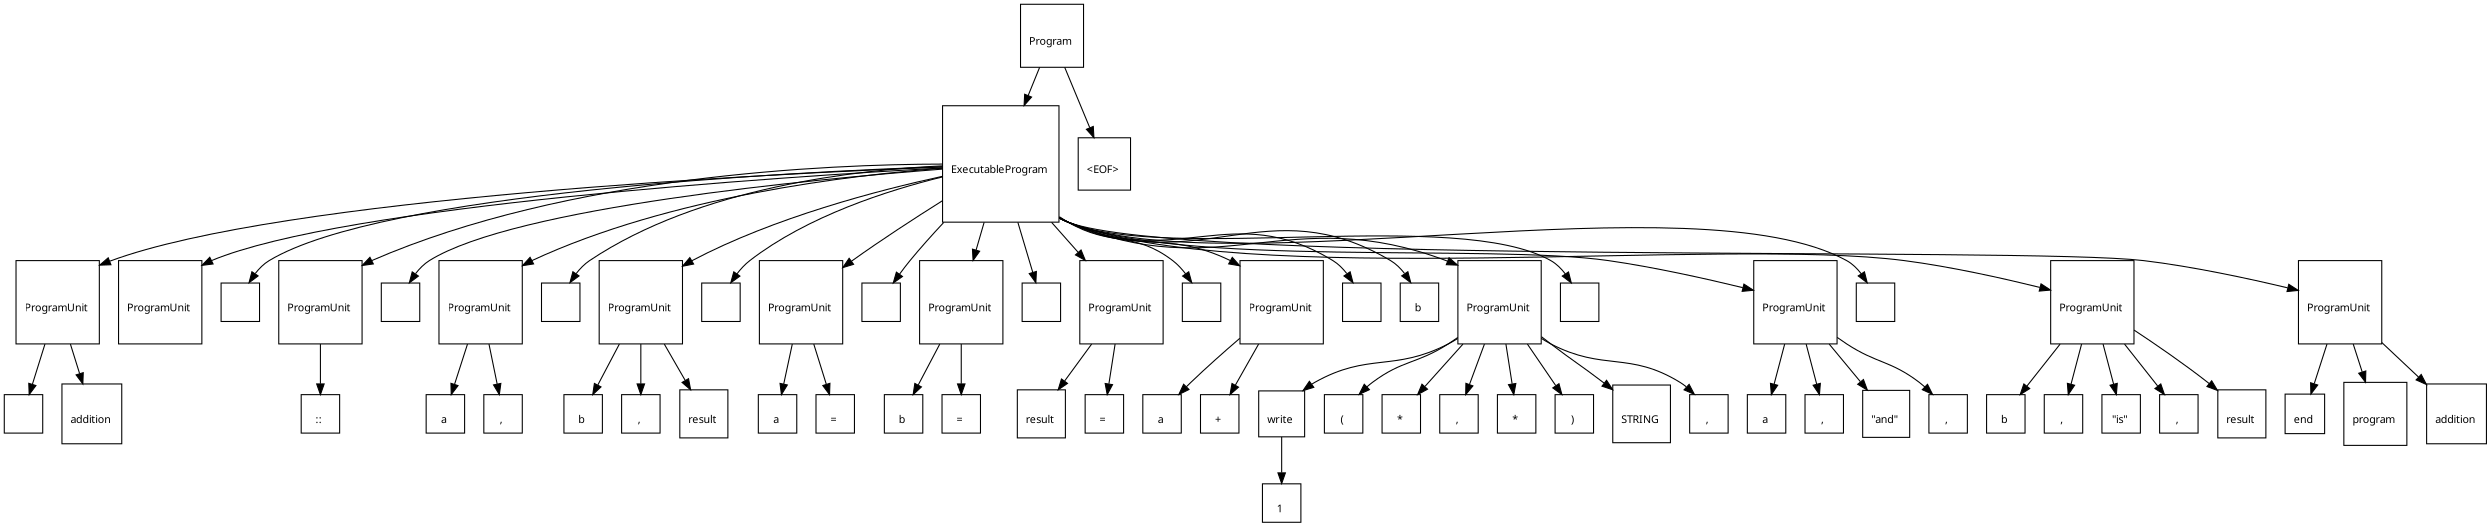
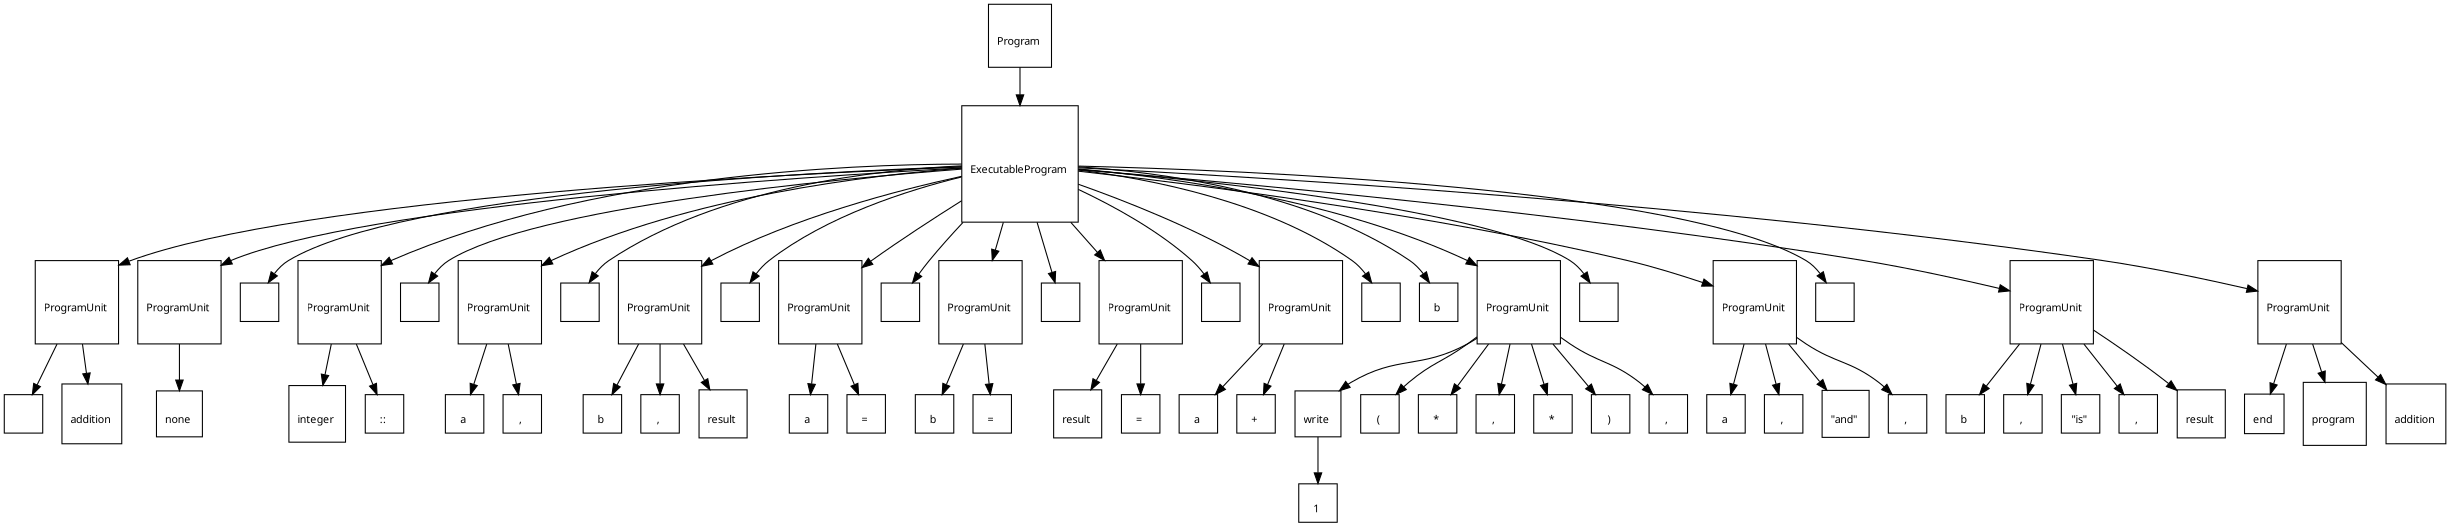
node "<EOF>": removed
node "none": added
node "integer": added
node "STRING": removed
